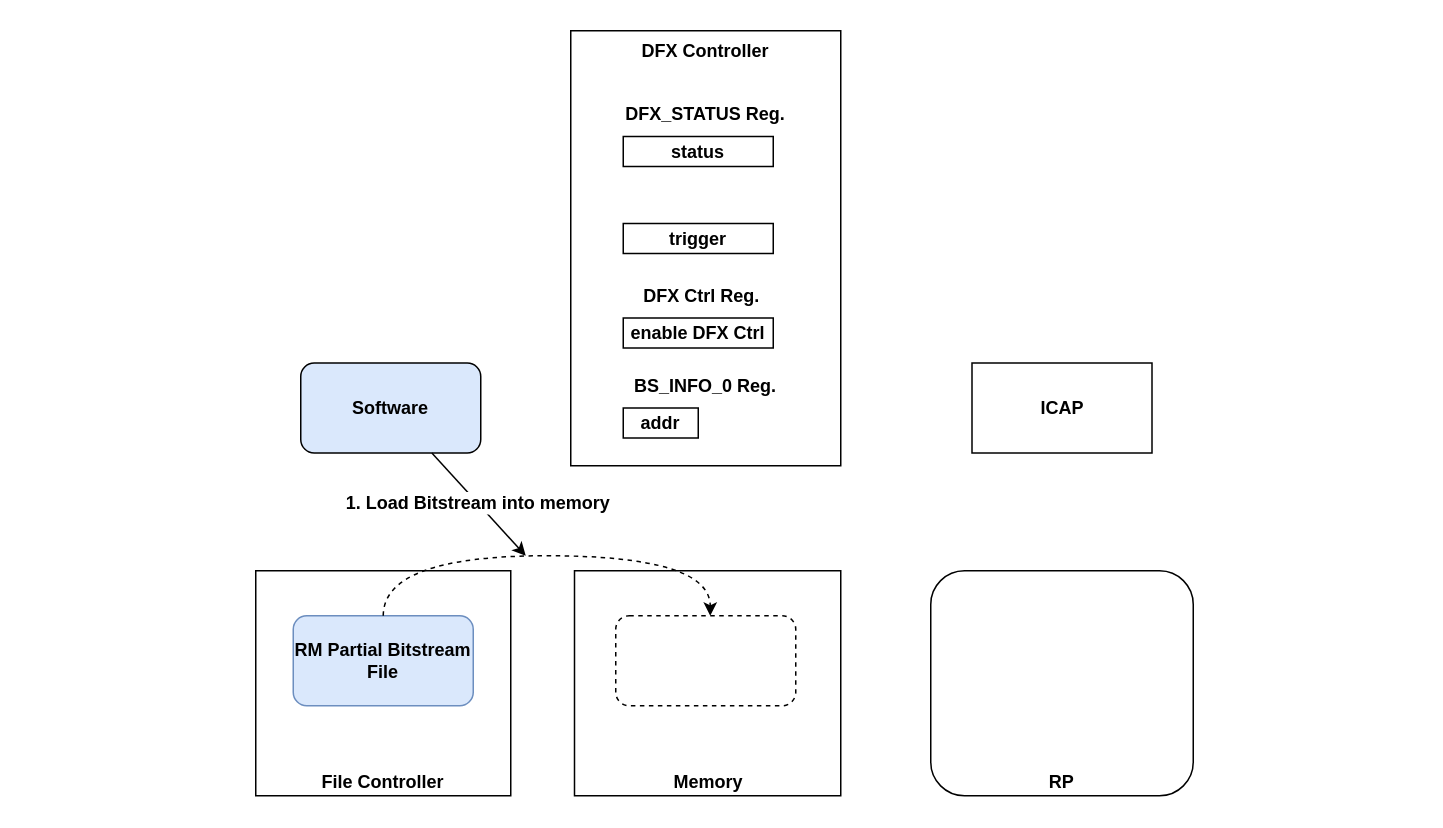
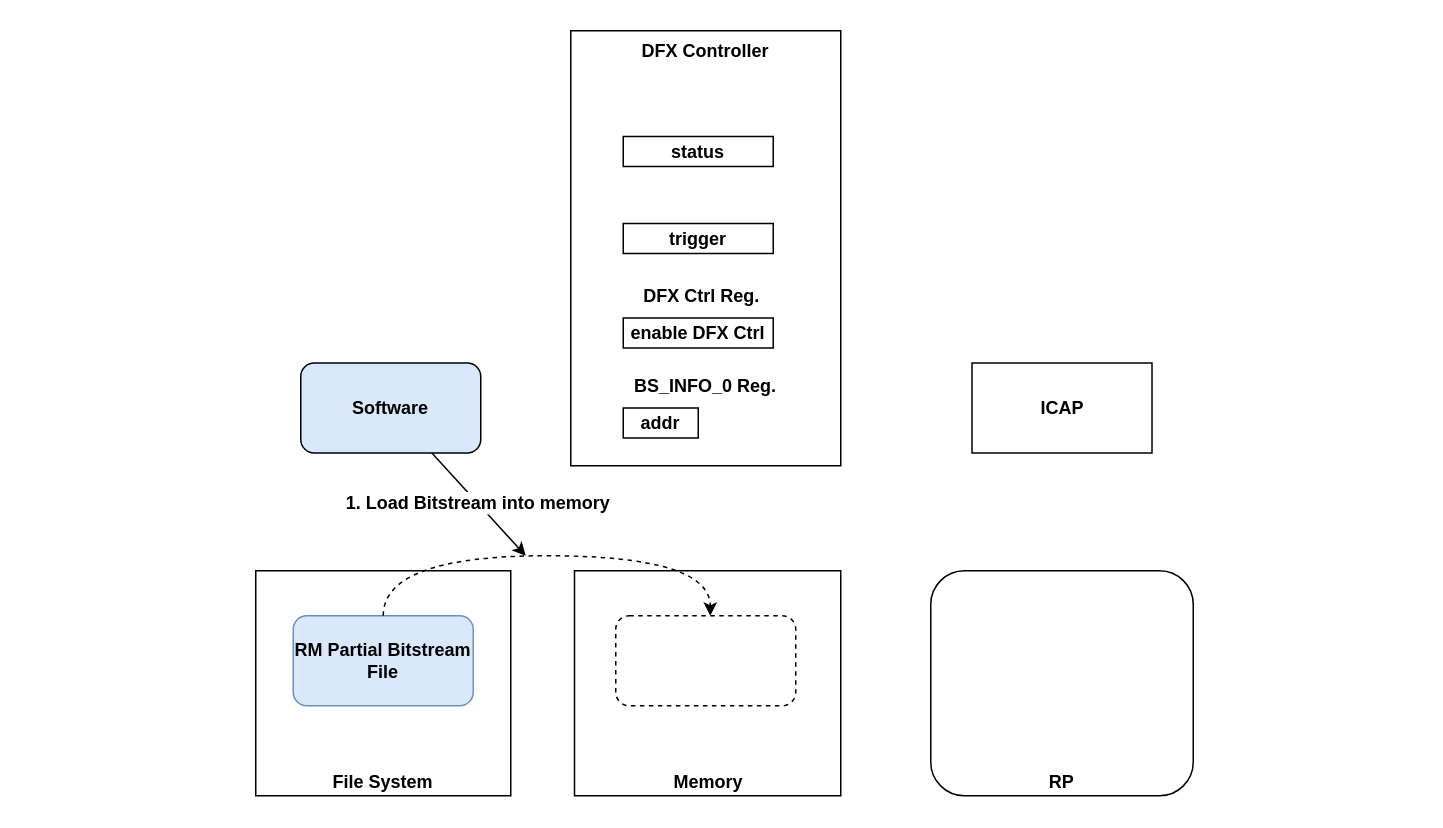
node "DFX_STATUS Reg.": removed
node "File Controller": label "File Controller" -> "File System"
